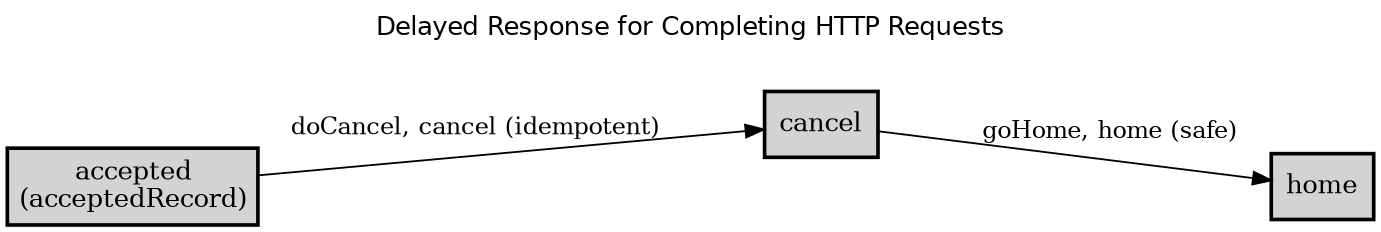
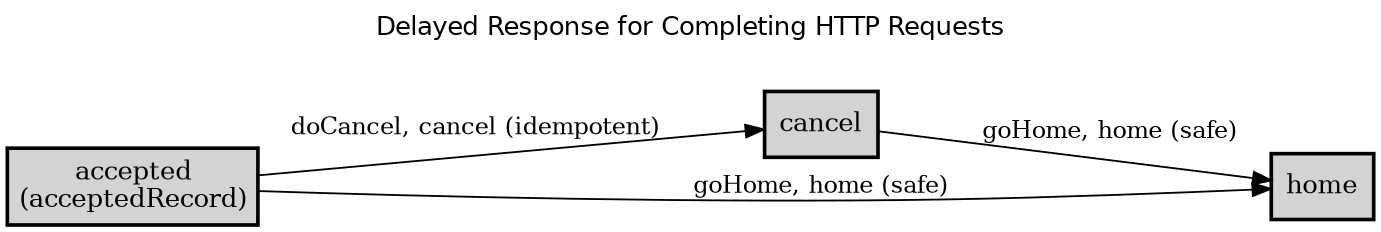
edge "accepted" -> "home": added, label "goHome, home (safe)"
